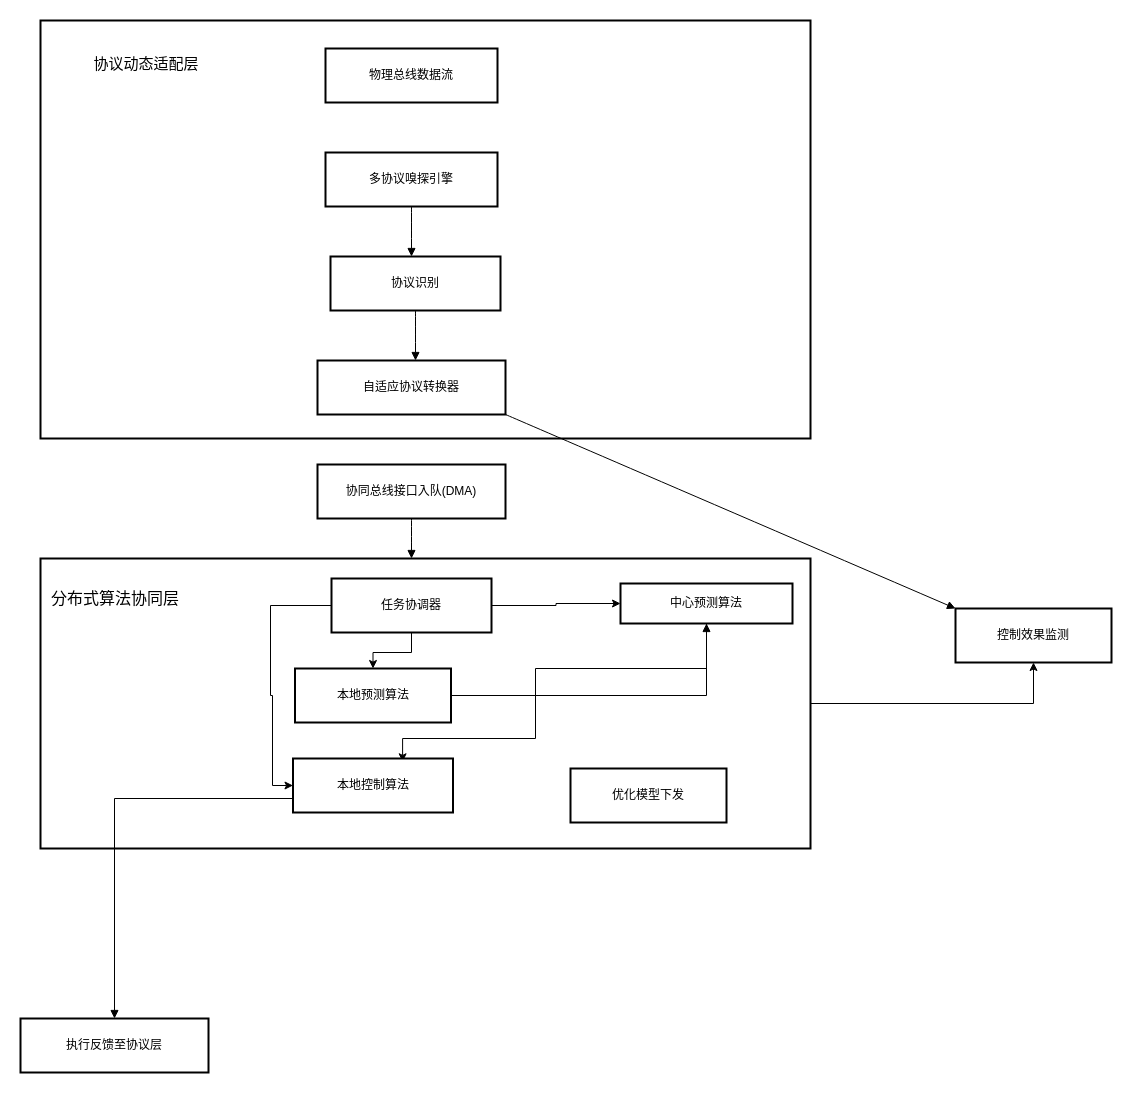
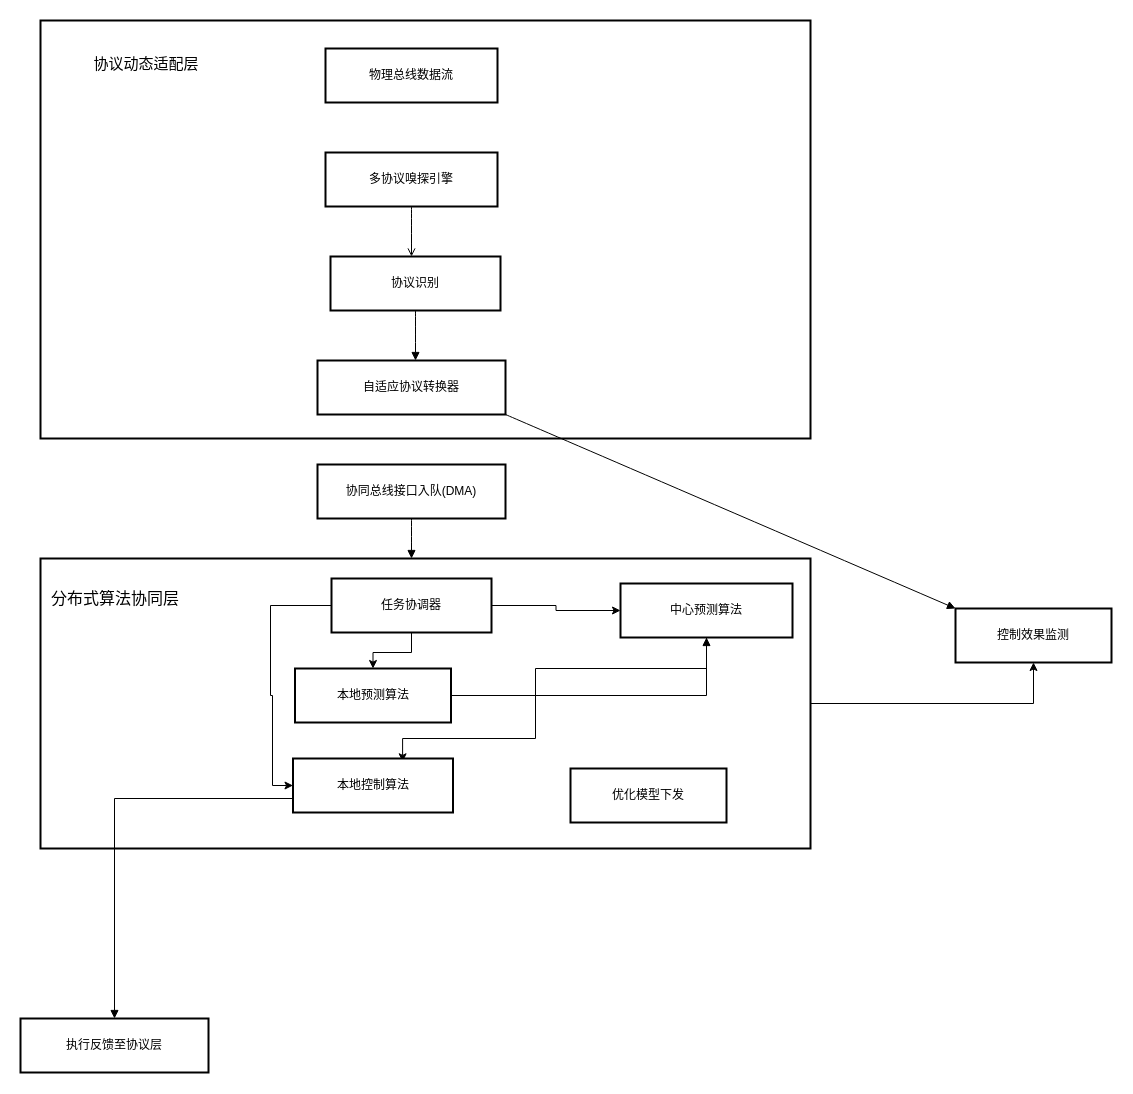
edge "多协议嗅探引擎" -> "协议识别": arrowhead block -> open
node "中心预测算法": size 172x40 -> 172x54
